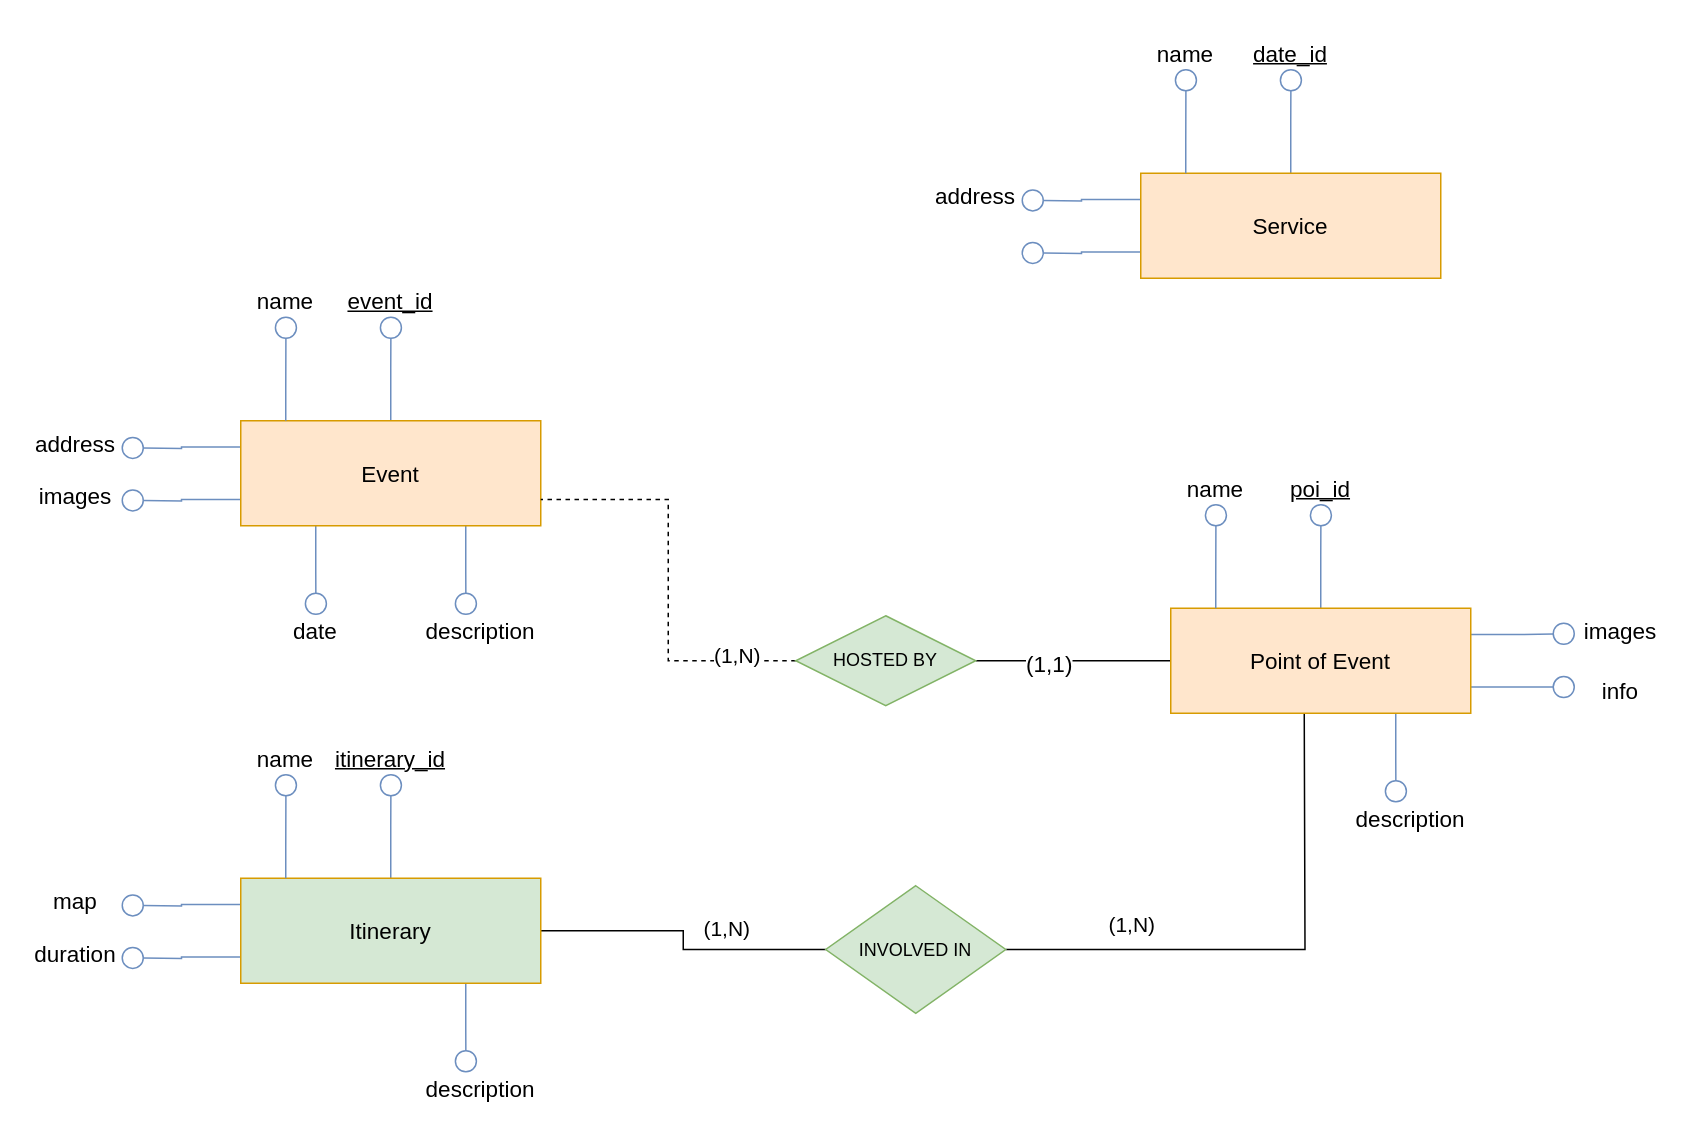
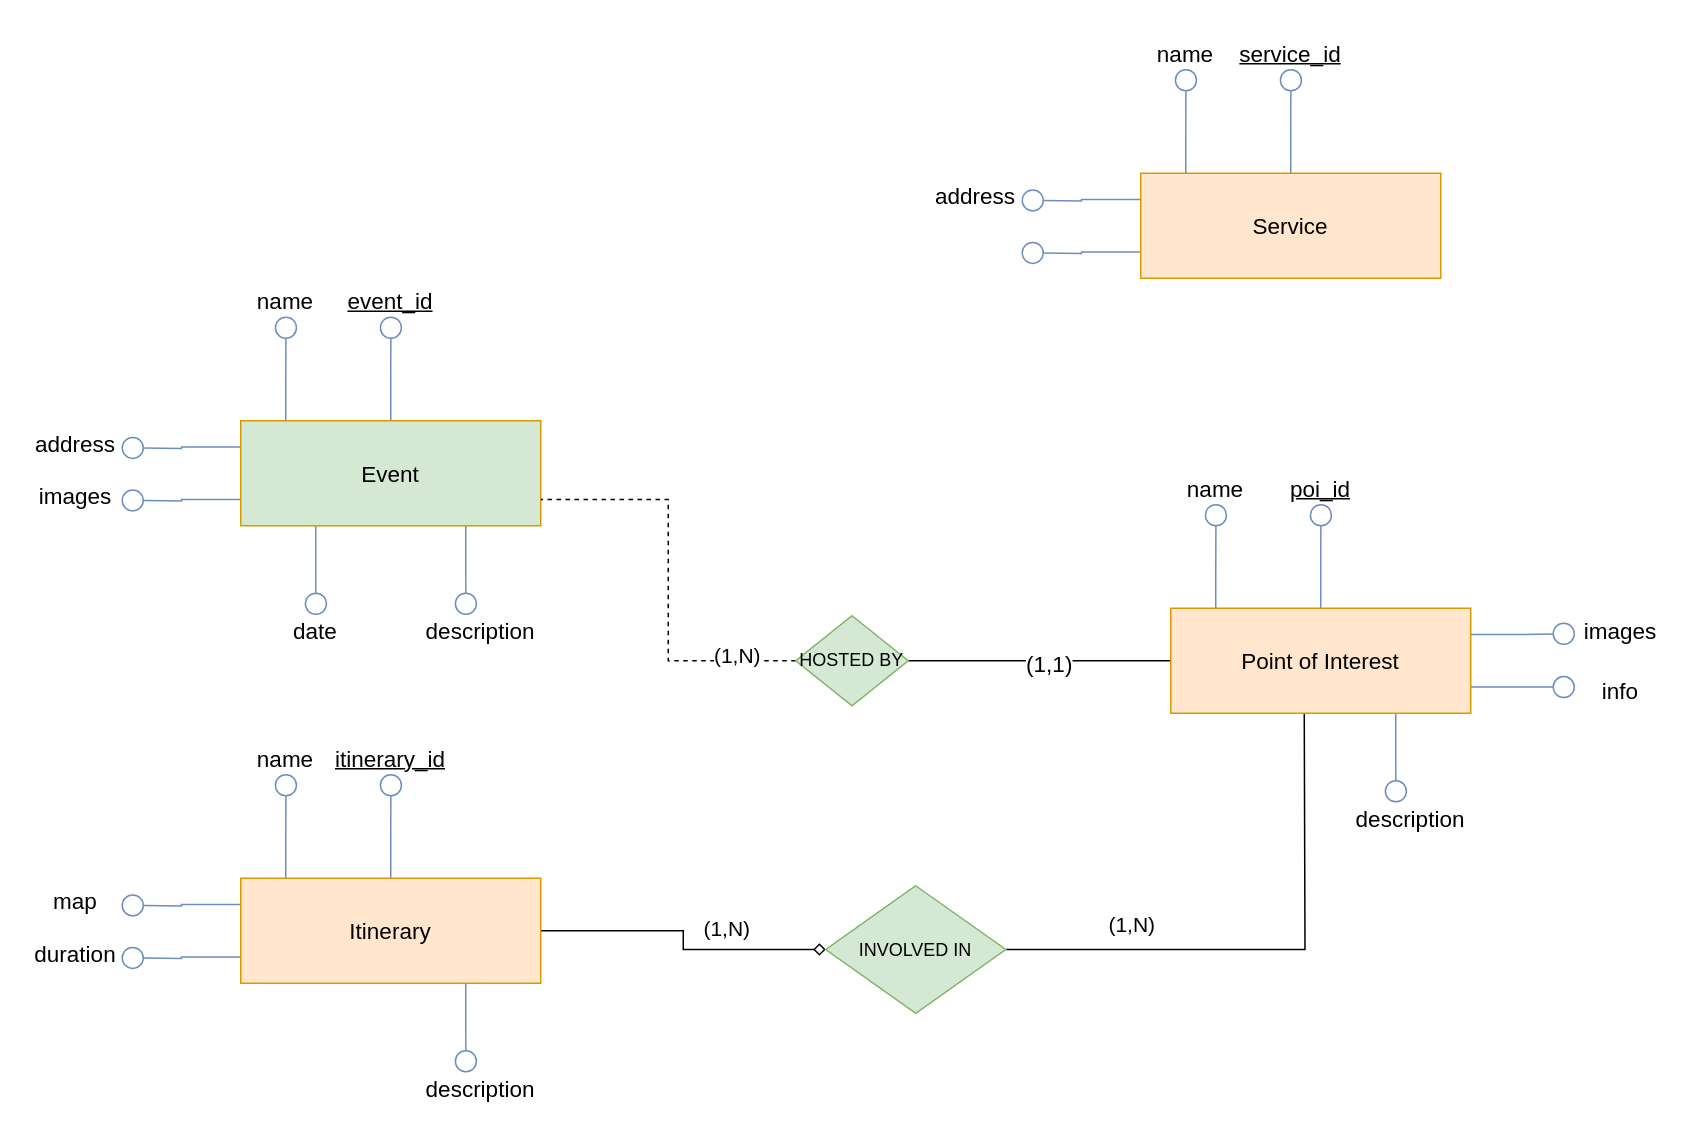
node "date_id": label "date_id" -> "service_id"
node "Event": fillcolor #ffe6cc -> #d5e8d4
node "HOSTED BY": size 180x90 -> 113x90
node "Point of Event": label "Point of Event" -> "Point of Interest"
node "Itinerary": fillcolor #d5e8d4 -> #ffe6cc
edge "Itinerary" -- "INVOLVED IN": arrowhead none -> diamond
